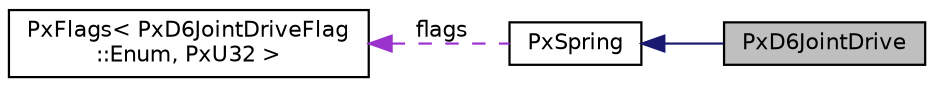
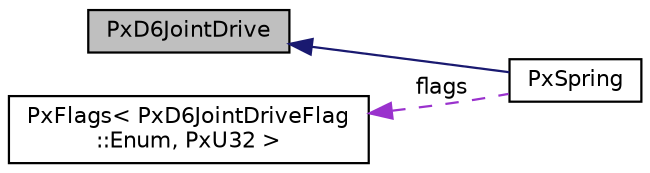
edge "PxD6JointDrive" -> "PxSpring": reversed
